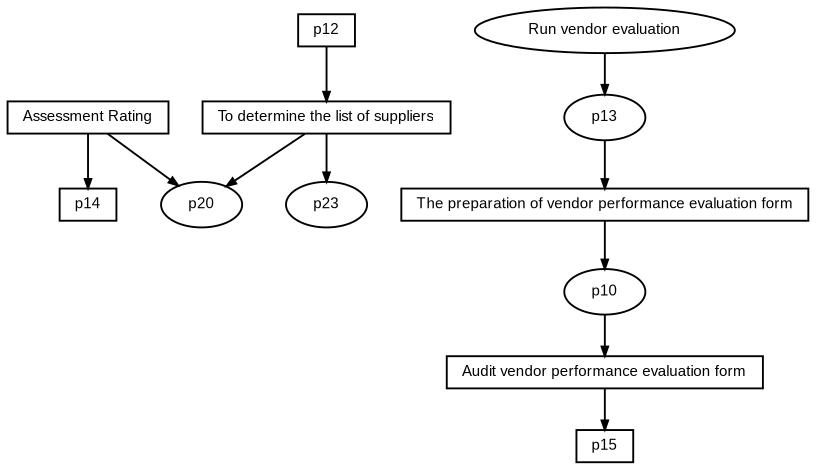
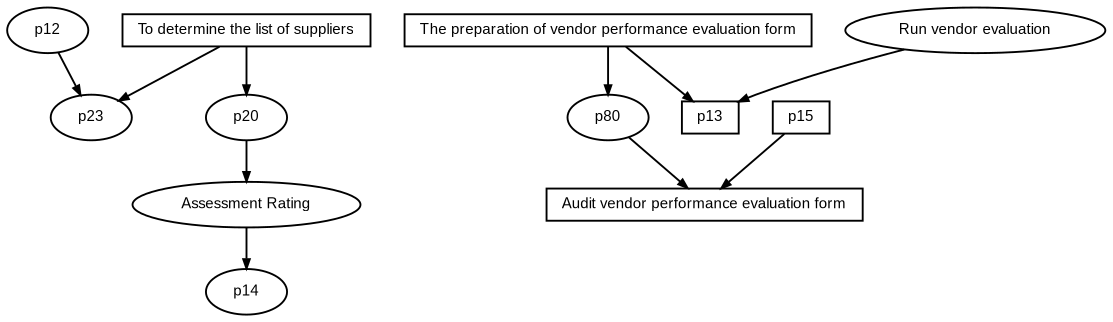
node "p12": shape box -> ellipse
edge "p12" -> "To determine the list of suppliers": now "p12" -> "p23"
node "Assessment Rating": shape box -> ellipse
node "p13": shape ellipse -> box
edge "Assessment Rating" -> "p20": reversed
edge "p13" -> "The preparation of vendor performance evaluation form": reversed
node "p14": shape box -> ellipse
node "p10": label "p10" -> "p80"
edge "Audit vendor performance evaluation form" -> "p15": reversed
